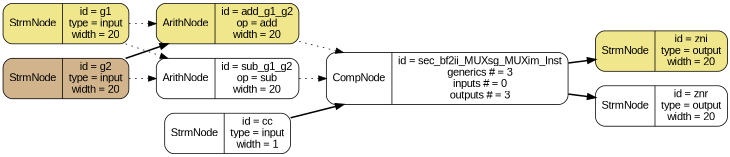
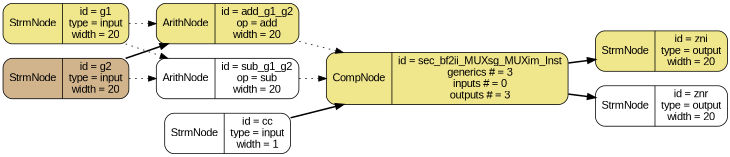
node "CompNode": fillcolor white -> khaki
